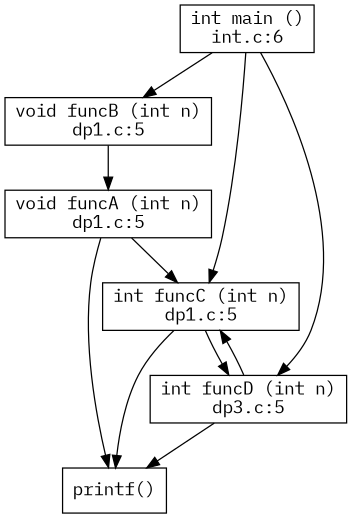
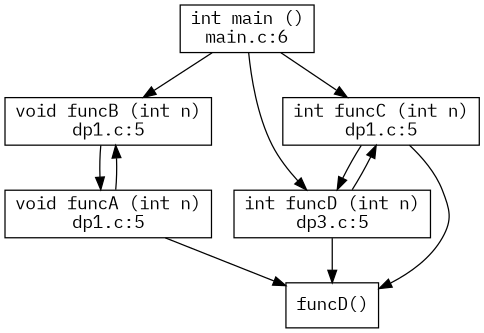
node "int main () int.c:6": label "int main () int.c:6" -> "int main () main.c:6"
edge "void funcA (int n) dp1.c:5" -> "int funcC (int n) dp1.c:5": now "void funcA (int n) dp1.c:5" -> "void funcB (int n) dp1.c:5"
node "printf()": label "printf()" -> "funcD()"
